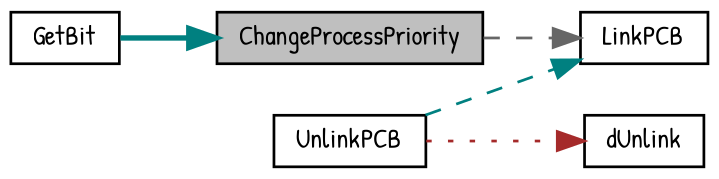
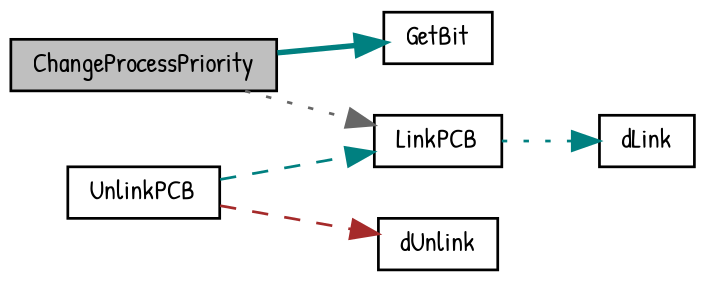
edge "GetBit" -> "ChangeProcessPriority": reversed
edge "ChangeProcessPriority" -> "LinkPCB": style dashed -> dotted
edge "UnlinkPCB" -> "dUnlink": style dotted -> dashed
node "dLink": added
